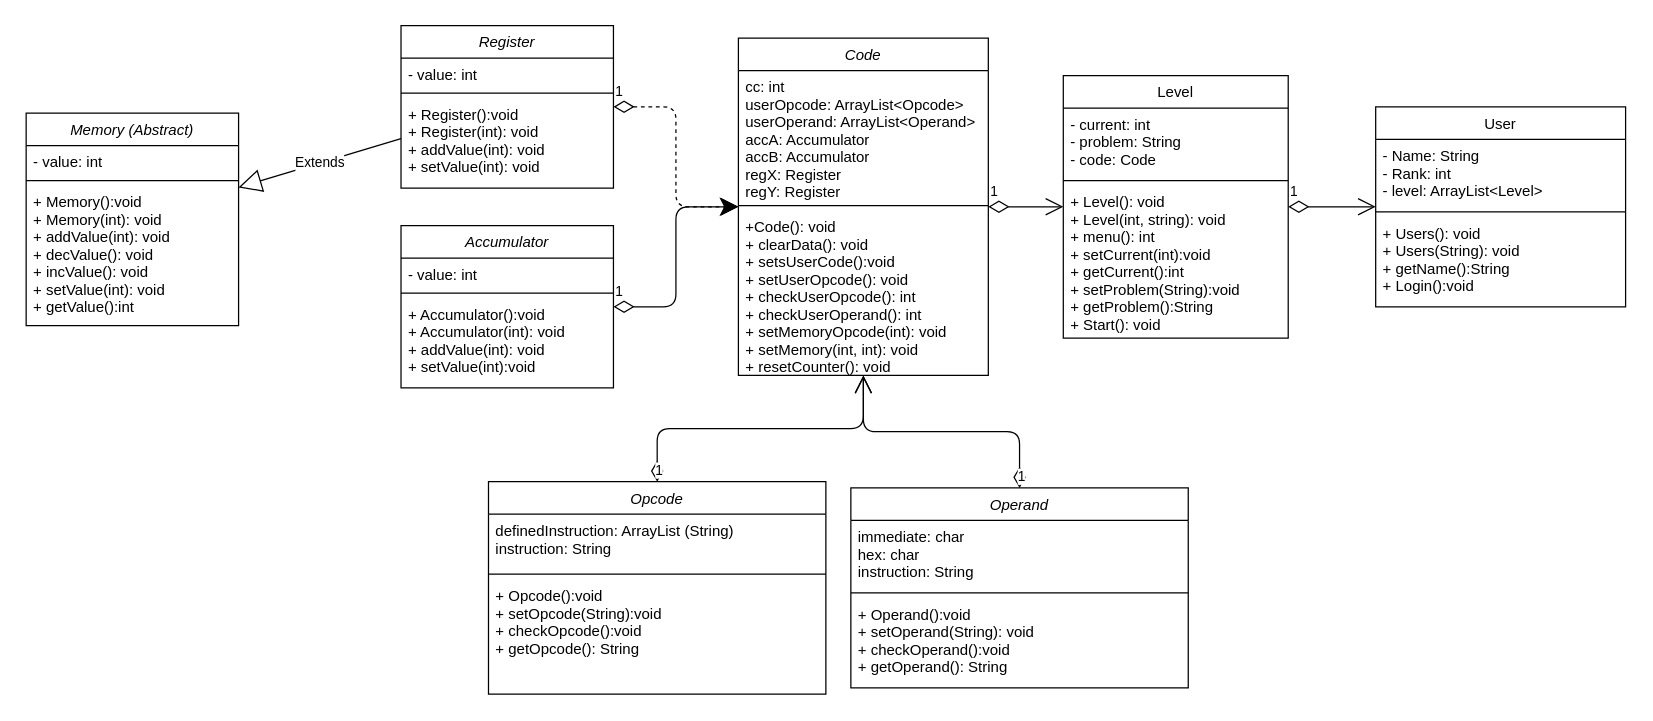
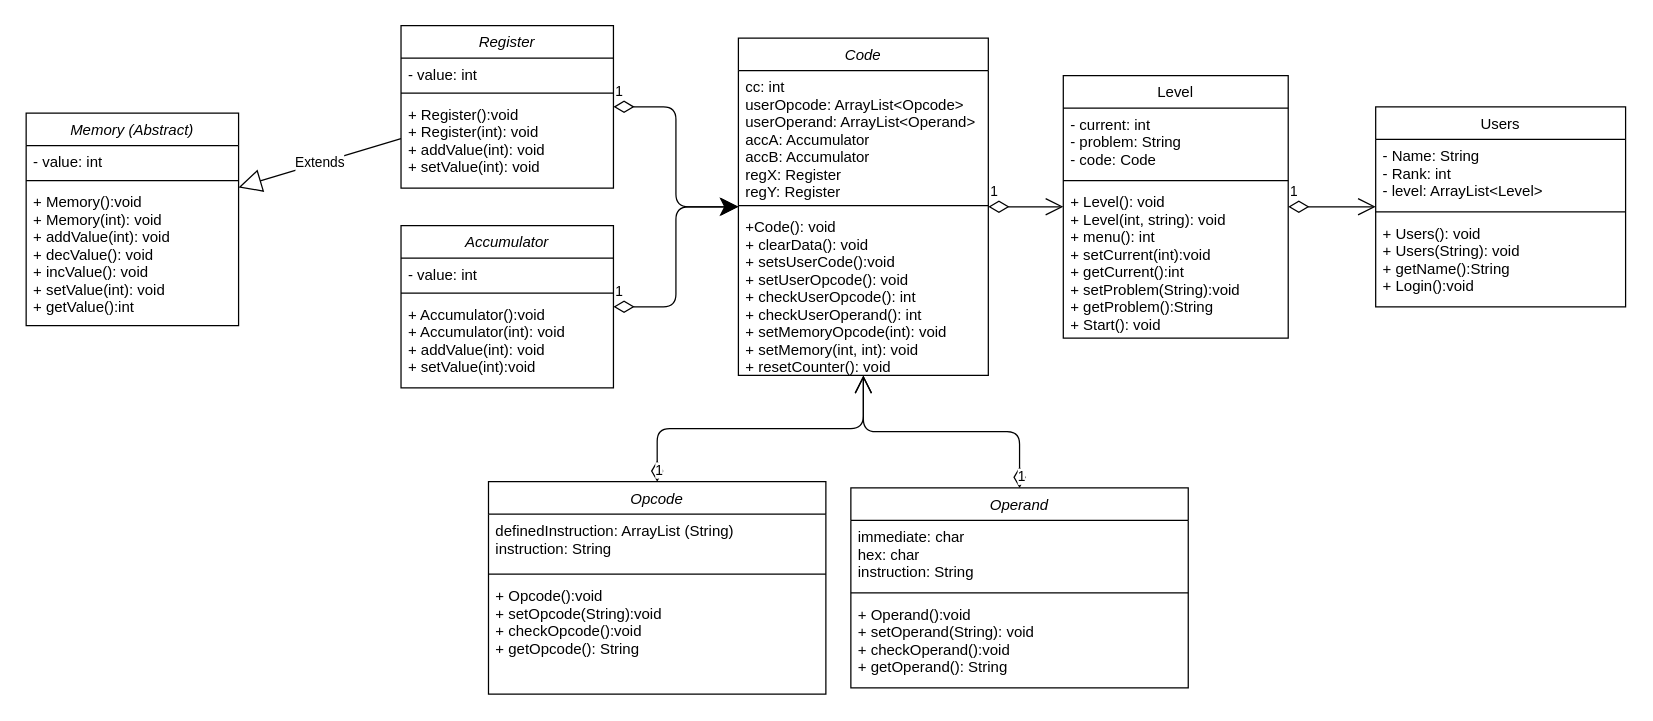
node "User": label "User" -> "Users"
edge "Register" -- "Code": style dashed -> solid
